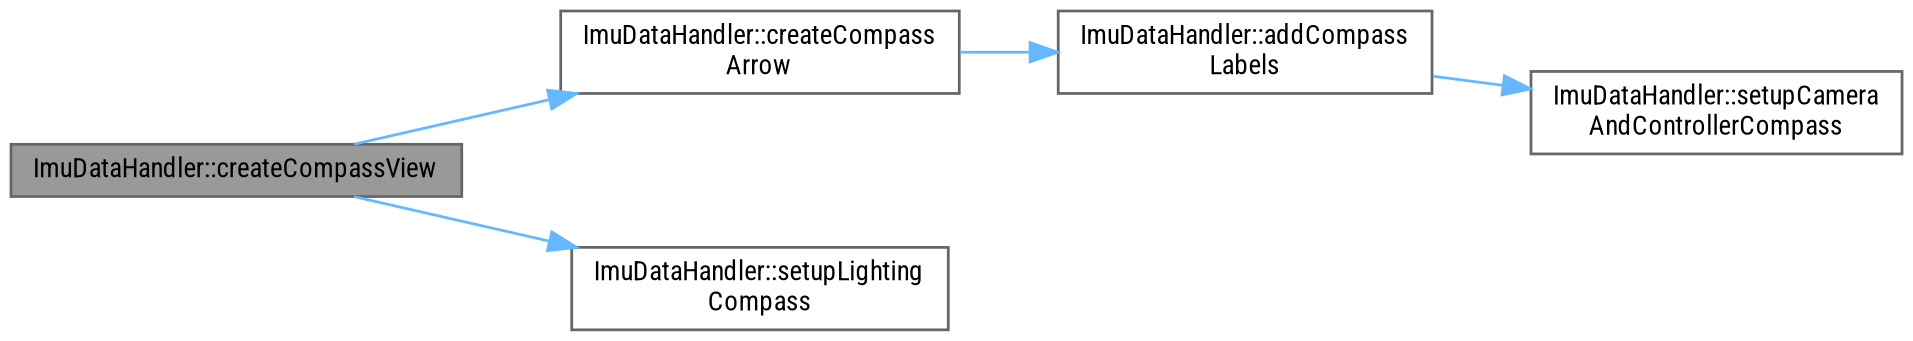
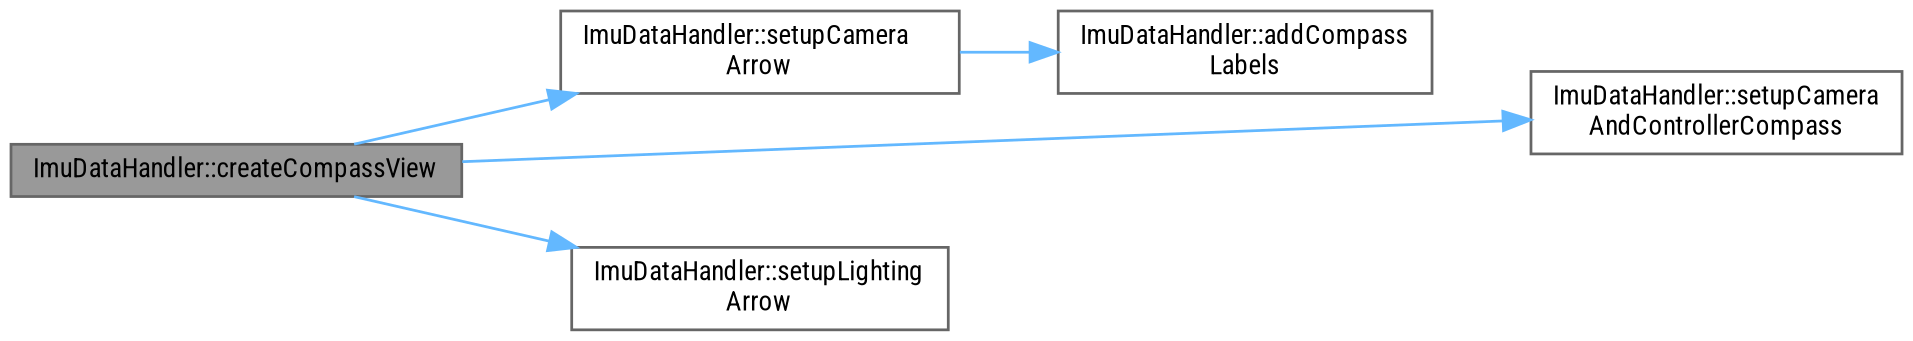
node "ImuDataHandler::createCompass Arrow": label "ImuDataHandler::createCompass Arrow" -> "ImuDataHandler::setupCamera Arrow"
edge "ImuDataHandler::addCompass Labels" -> "ImuDataHandler::setupCamera AndControllerCompass": now "ImuDataHandler::createCompassView" -> "ImuDataHandler::setupCamera AndControllerCompass"
node "ImuDataHandler::setupLighting Compass": label "ImuDataHandler::setupLighting Compass" -> "ImuDataHandler::setupLighting Arrow"
